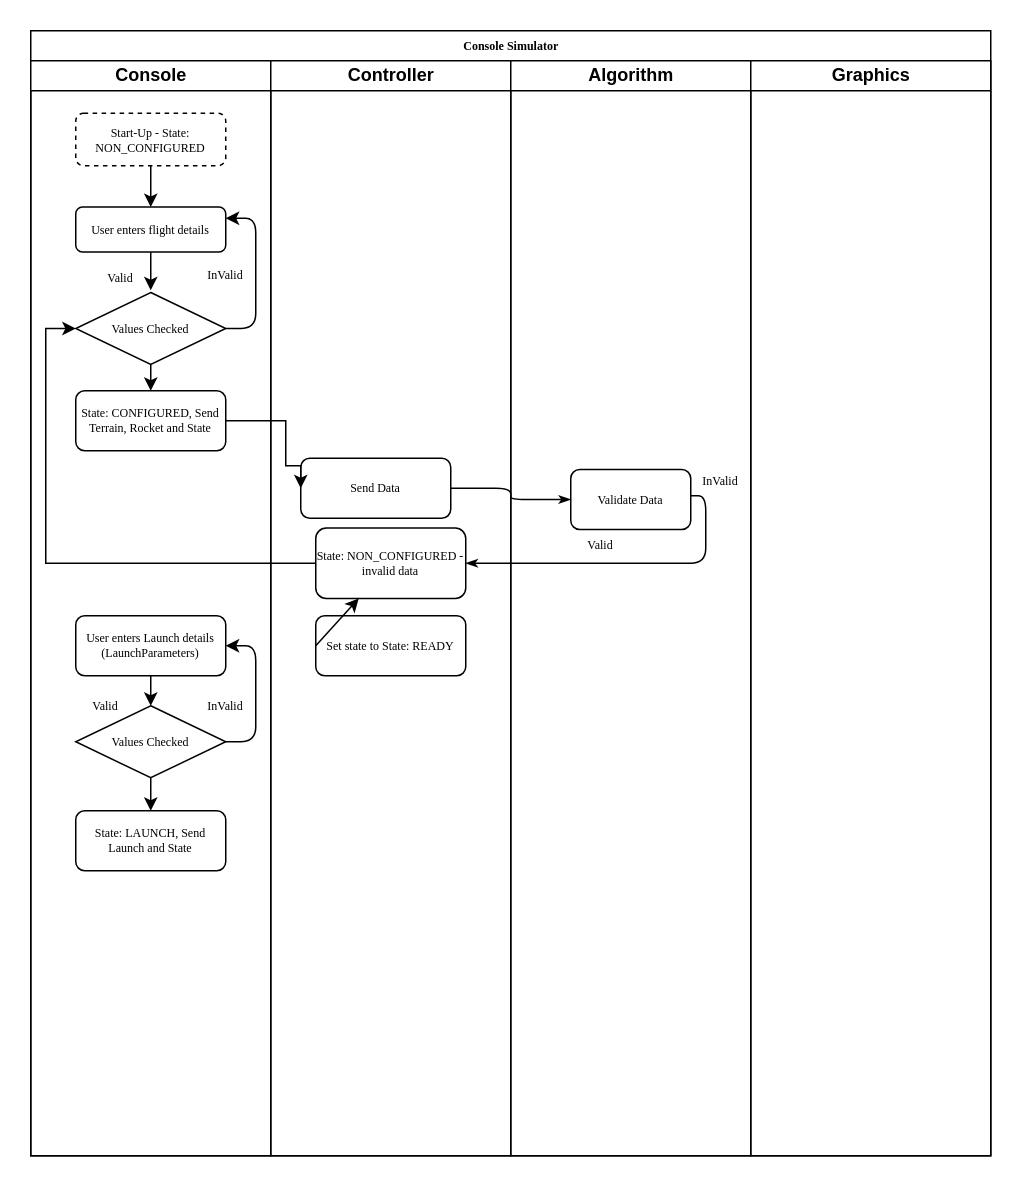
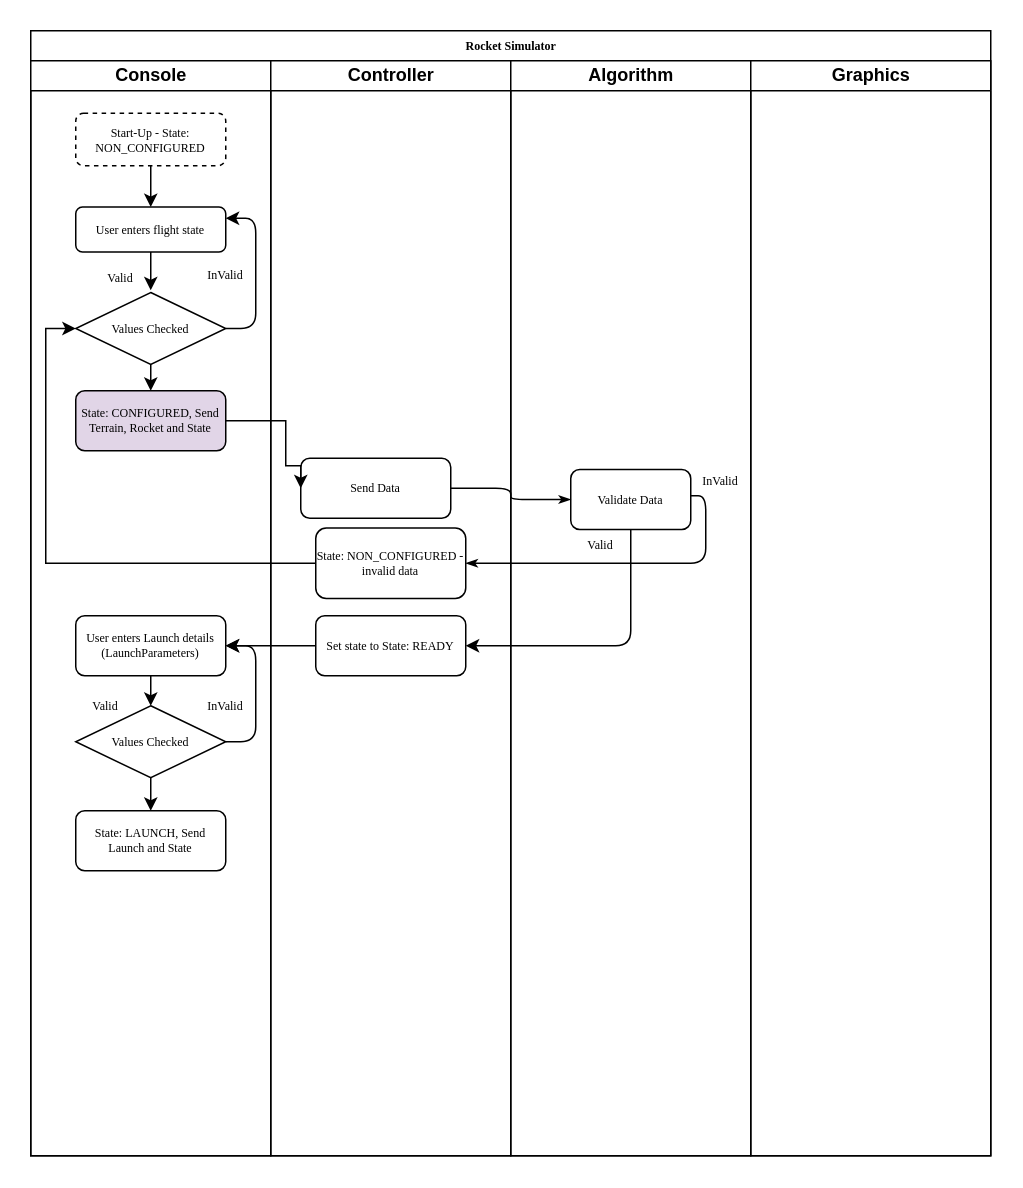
node "Console Simulator": label "Console Simulator" -> "Rocket Simulator"
node "User enters flight details": label "User enters flight details" -> "User enters flight state"
node "State: CONFIGURED, Send Terrain, Rocket and State": fillcolor #ffffff -> #e1d5e7
edge "Set state to State: READY" -> "State: NON_CONFIGURED - invalid data": now "Set state to State: READY" -> "User enters Launch details (LaunchParameters)"
edge "Validate Data" -> "Set state to State: READY": added
